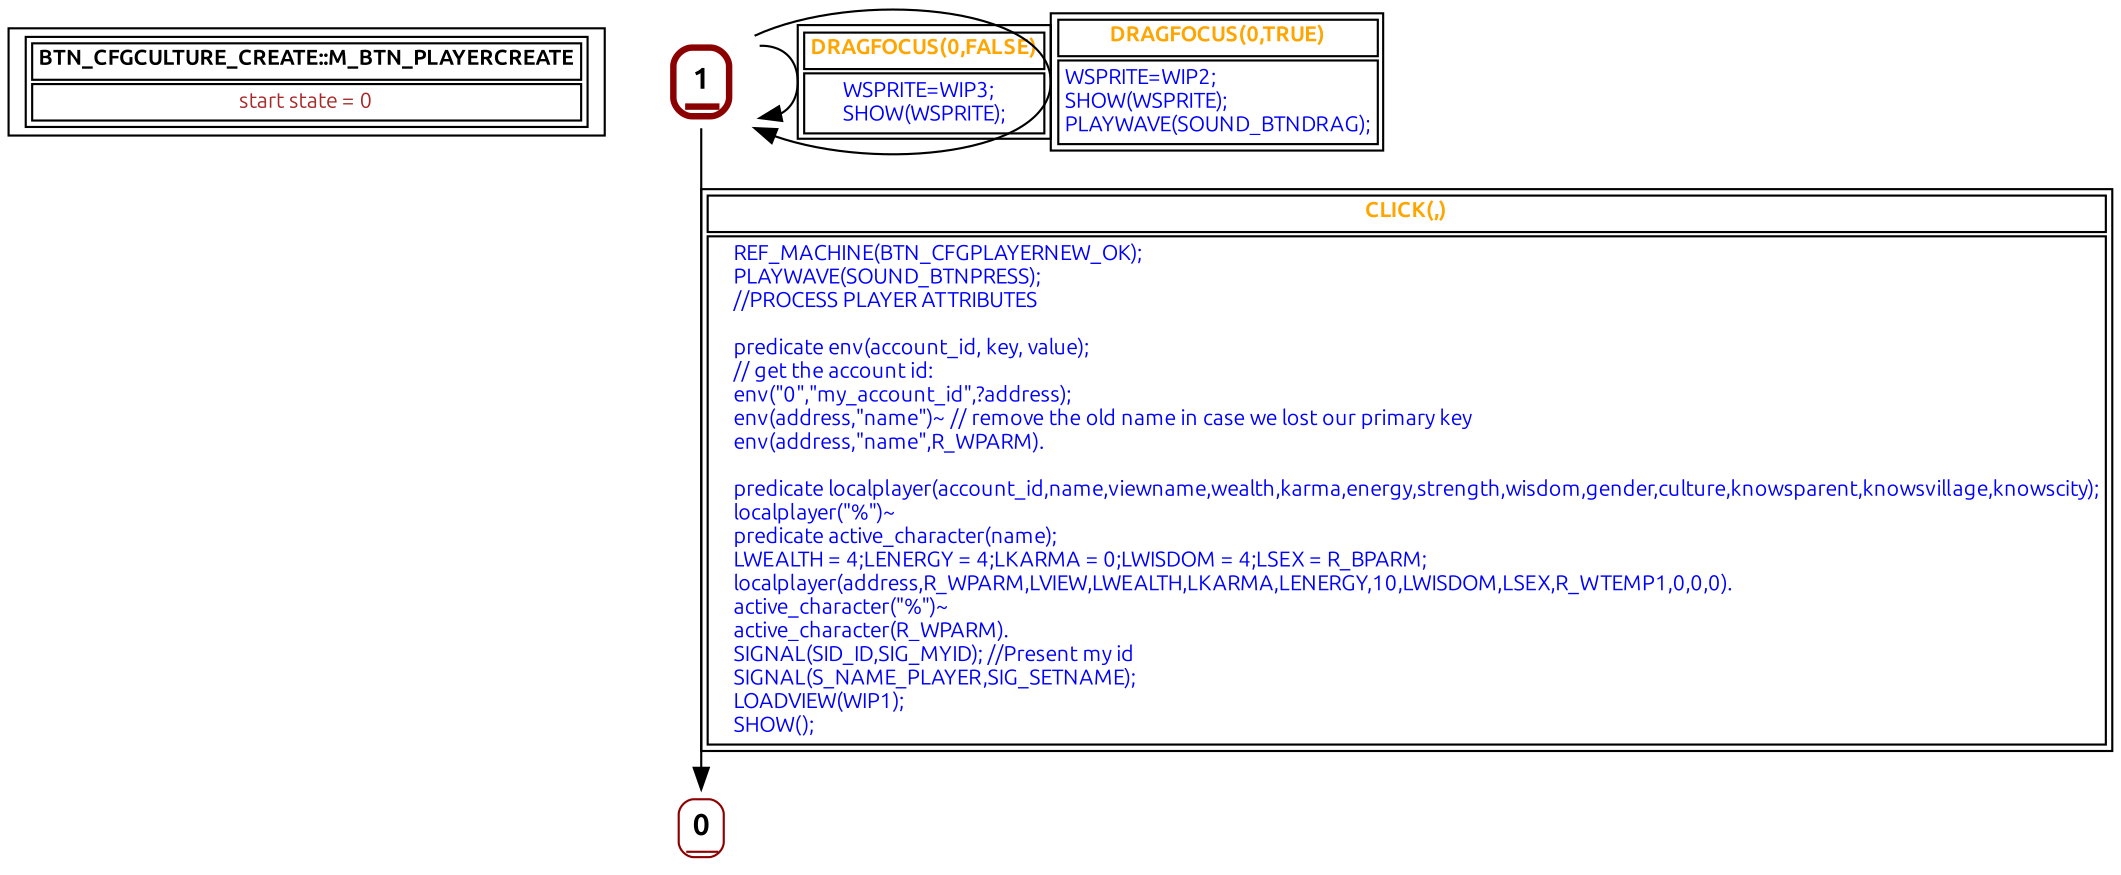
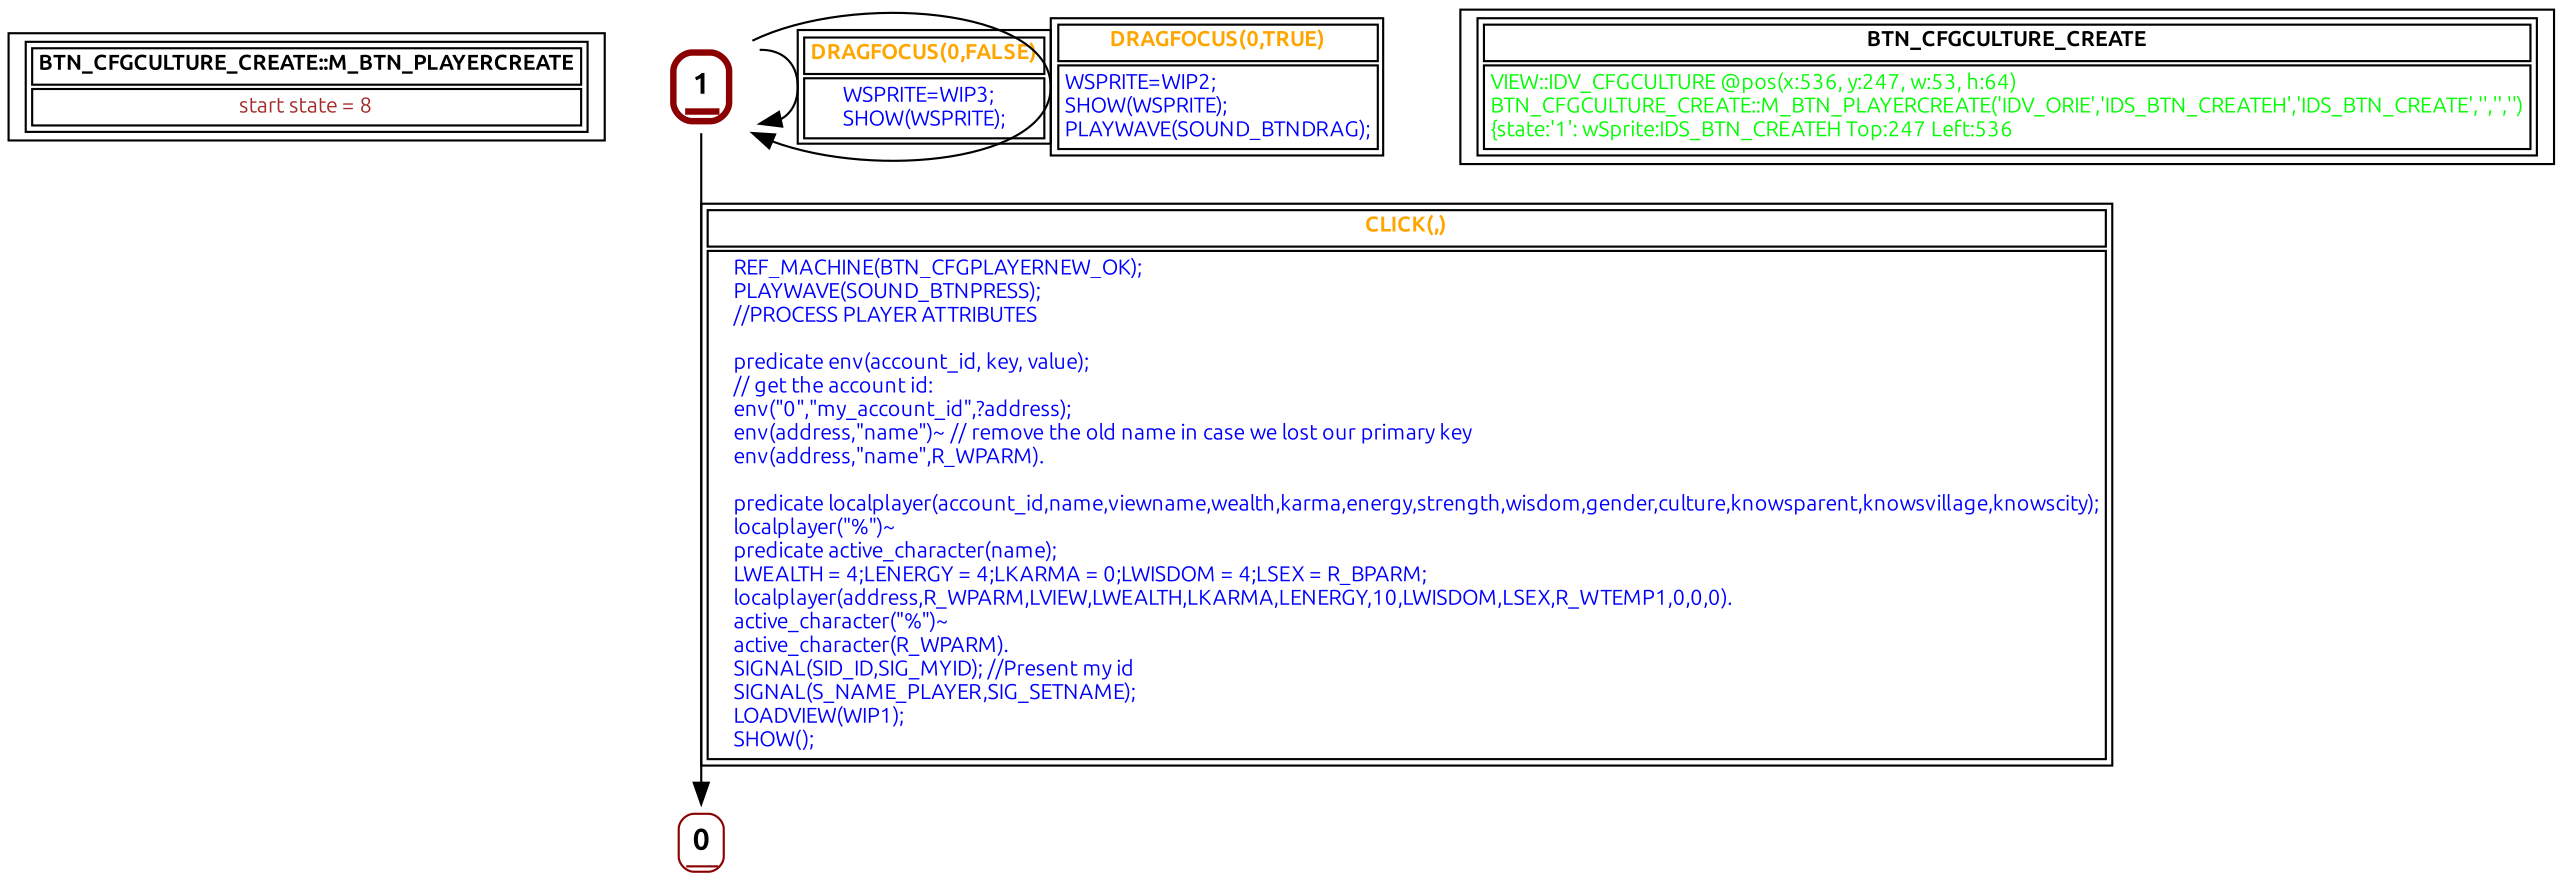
node "BTN_CFGCULTURE_CREATE": added
node "BTN_CFGCULTURE_CREATE::M_BTN_PLAYERCREATE": text "start state = 0" -> "start state = 8"
